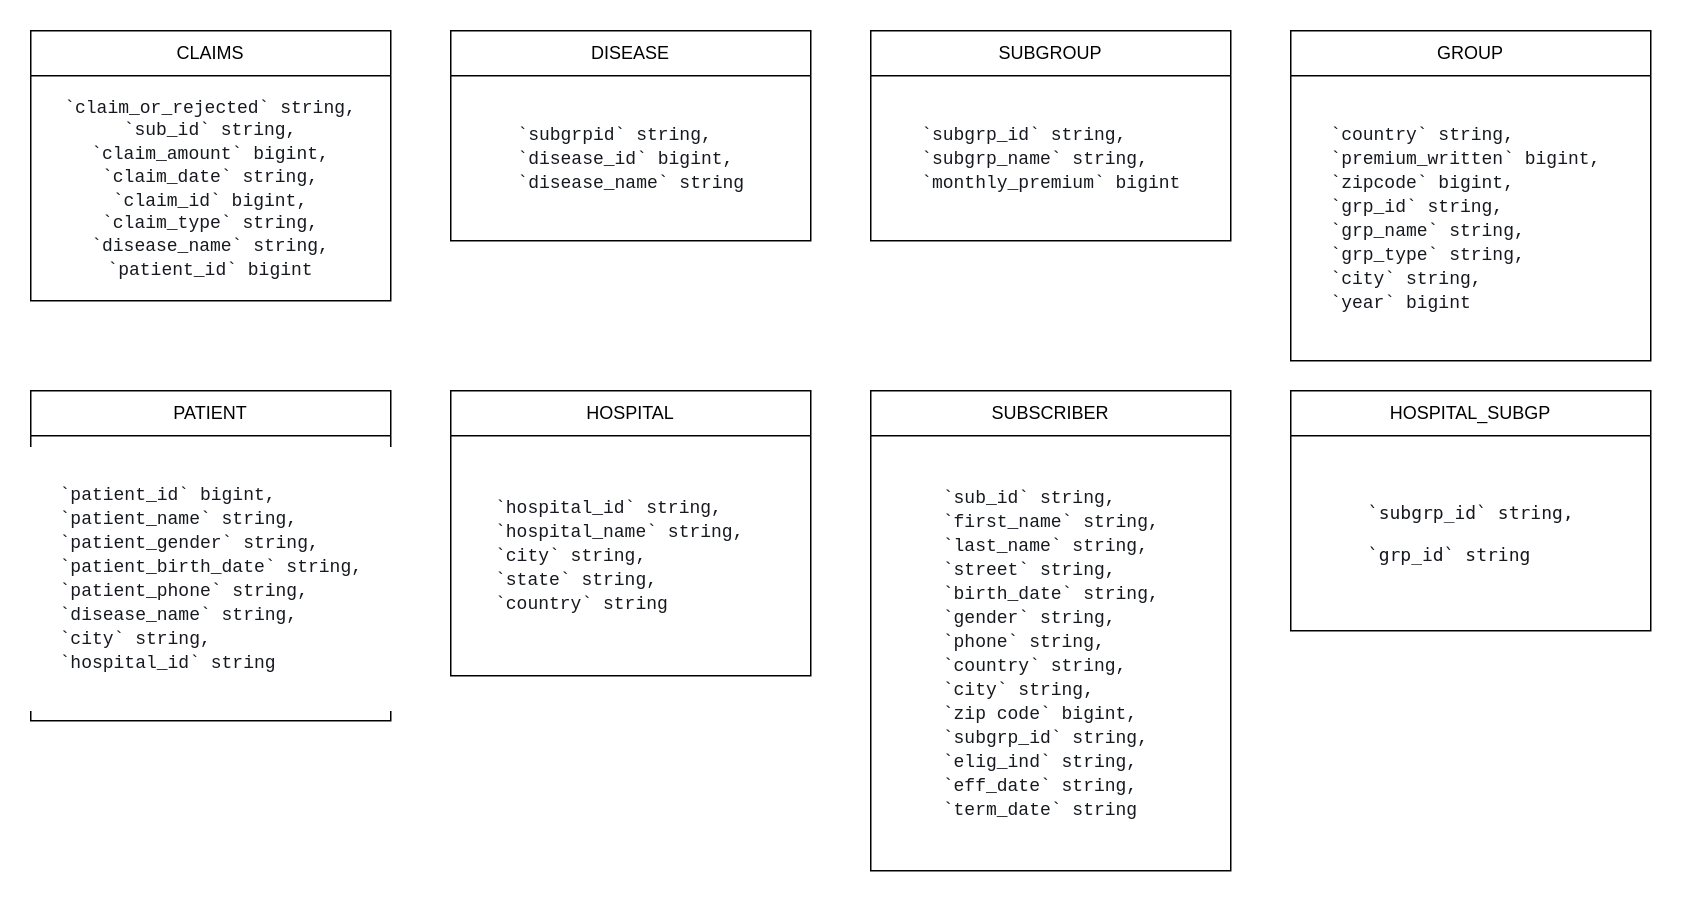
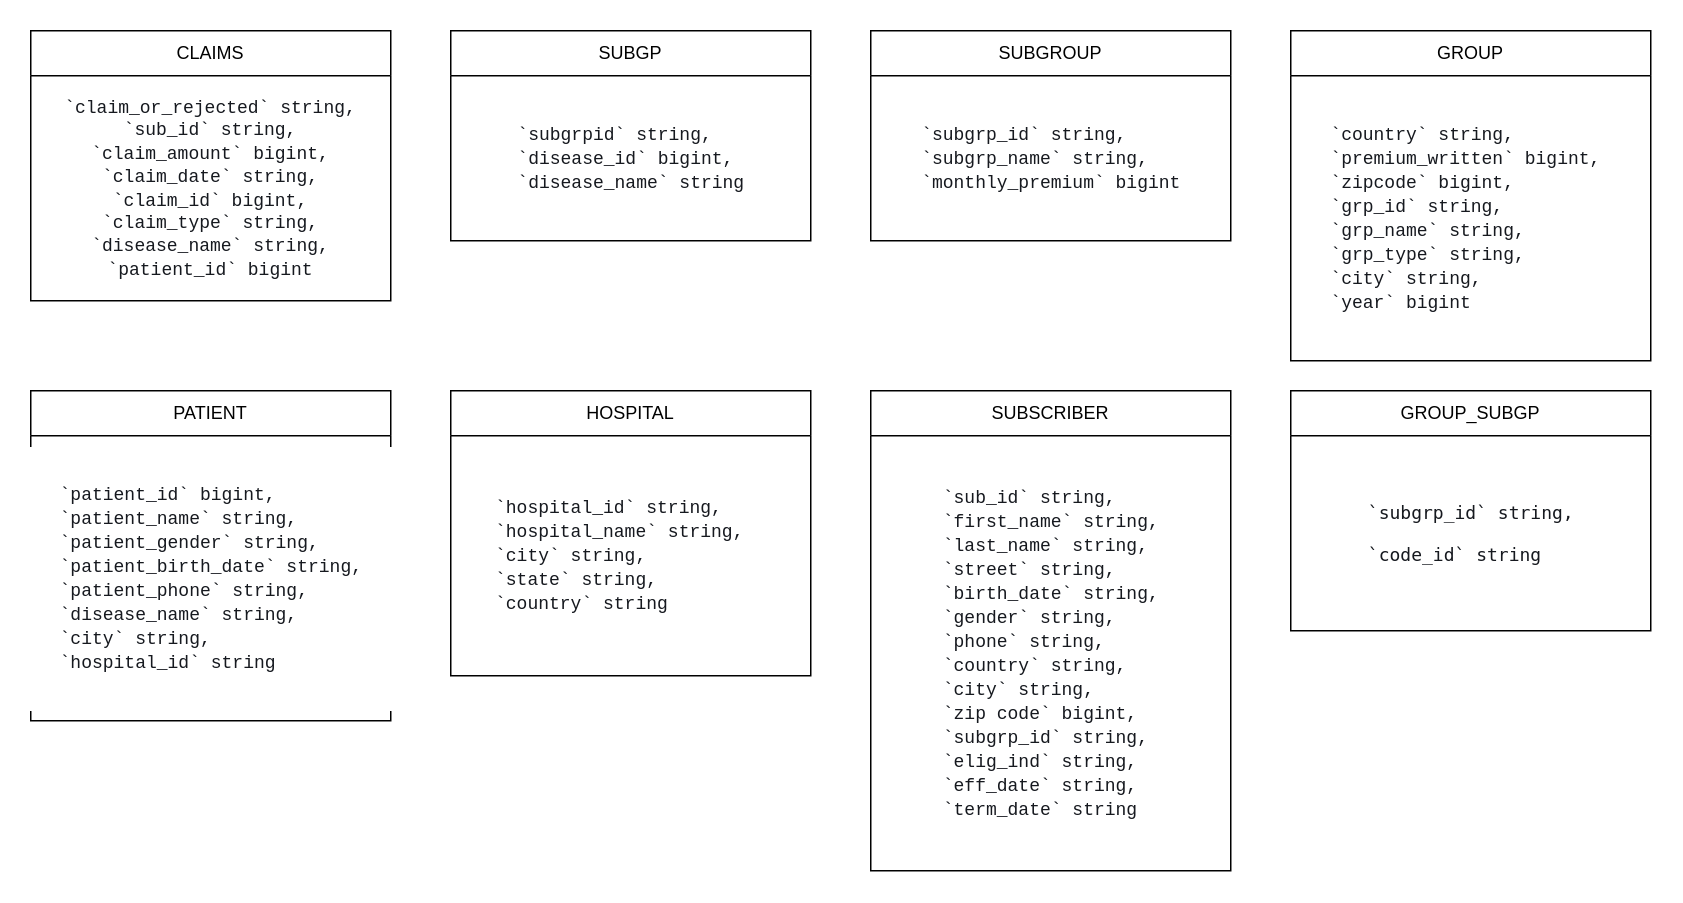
node "DISEASE": label "DISEASE" -> "SUBGP"
node "HOSPITAL_SUBGP": label "HOSPITAL_SUBGP" -> "GROUP_SUBGP"
node "`subgrp_id` string,`grp_id` string": label "`subgrp_id` string,`grp_id` string" -> "`subgrp_id` string,`code_id` string"
